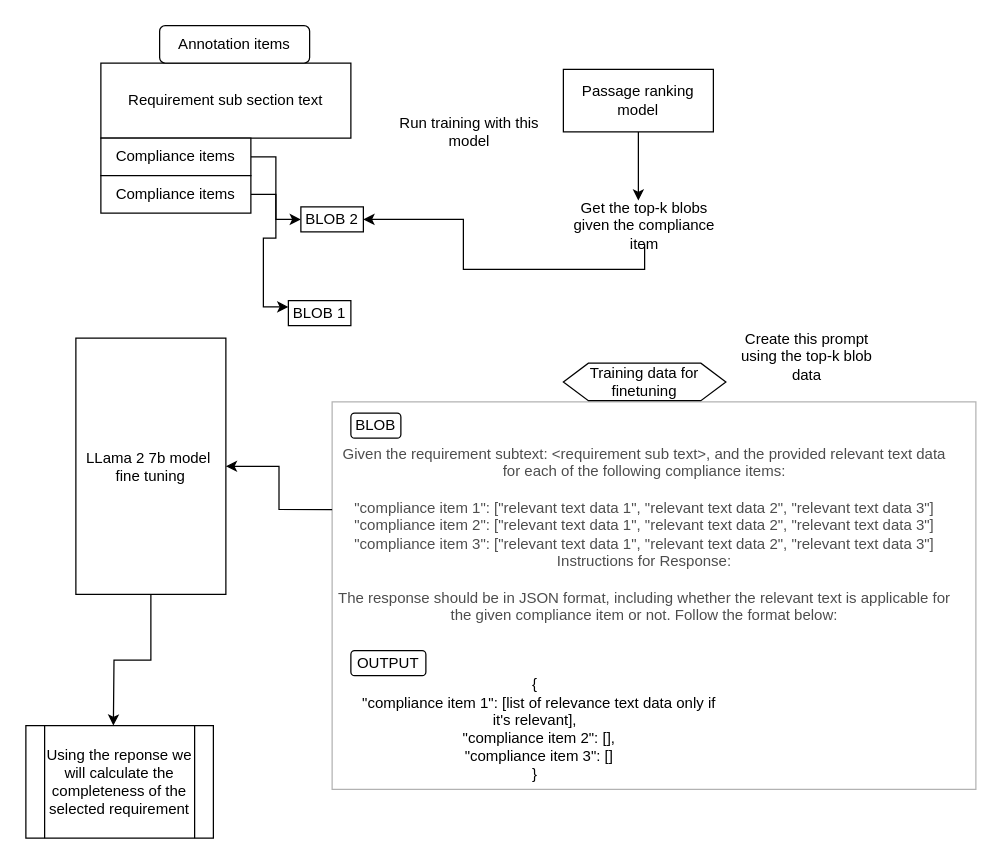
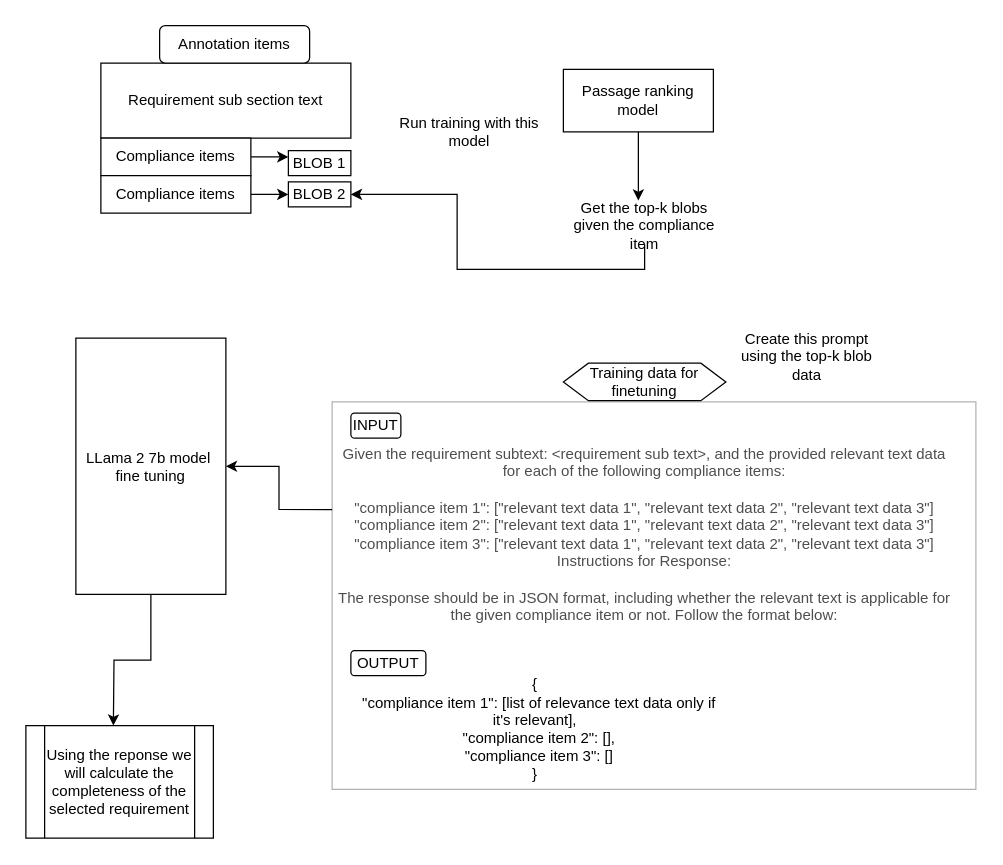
node "BLOB 2": moved (332, 219) -> (319, 194)
node "BLOB 1": moved (319, 313) -> (319, 163)
node "BLOB": label "BLOB" -> "INPUT"
